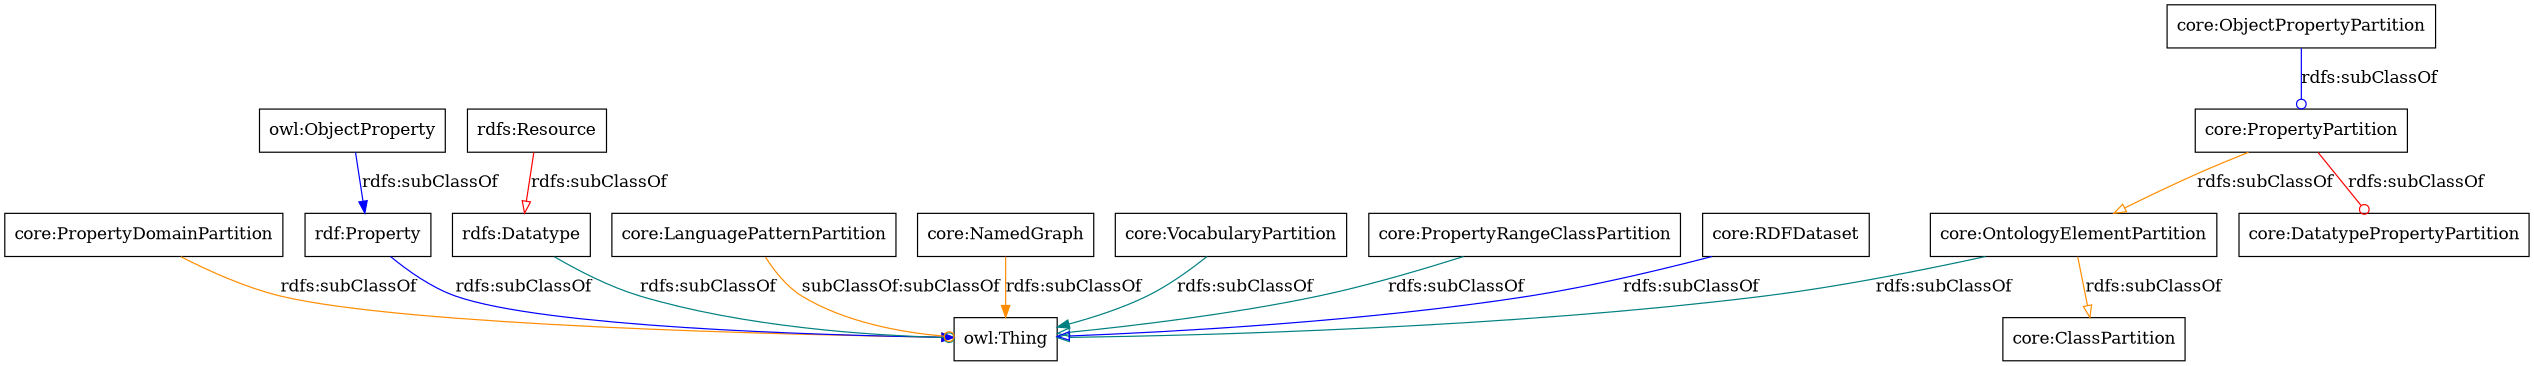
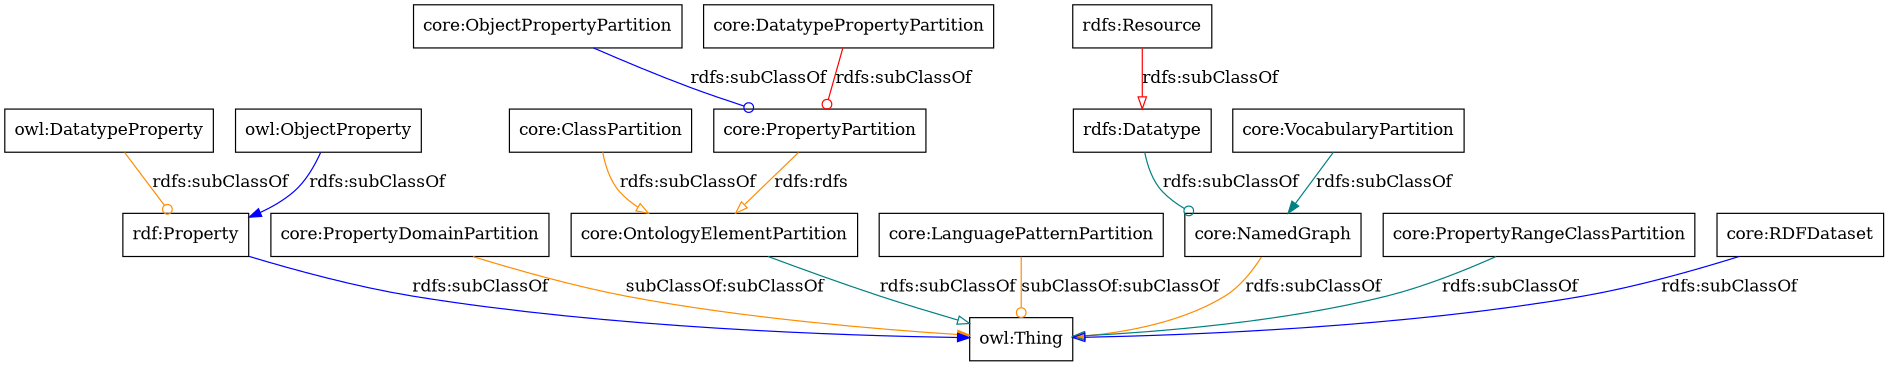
node "owl:DatatypeProperty": added
edge "core:PropertyPartition" -> "core:DatatypePropertyPartition": reversed
edge "core:PropertyPartition" -> "core:OntologyElementPartition": label "rdfs:subClassOf" -> "rdfs:rdfs"
edge "core:OntologyElementPartition" -> "core:ClassPartition": reversed
edge "core:PropertyDomainPartition" -> "owl:Thing": label "rdfs:subClassOf" -> "subClassOf:subClassOf"
edge "core:VocabularyPartition" -> "owl:Thing": now "core:VocabularyPartition" -> "core:NamedGraph"
edge "rdfs:Datatype" -> "owl:Thing": now "rdfs:Datatype" -> "core:NamedGraph"
